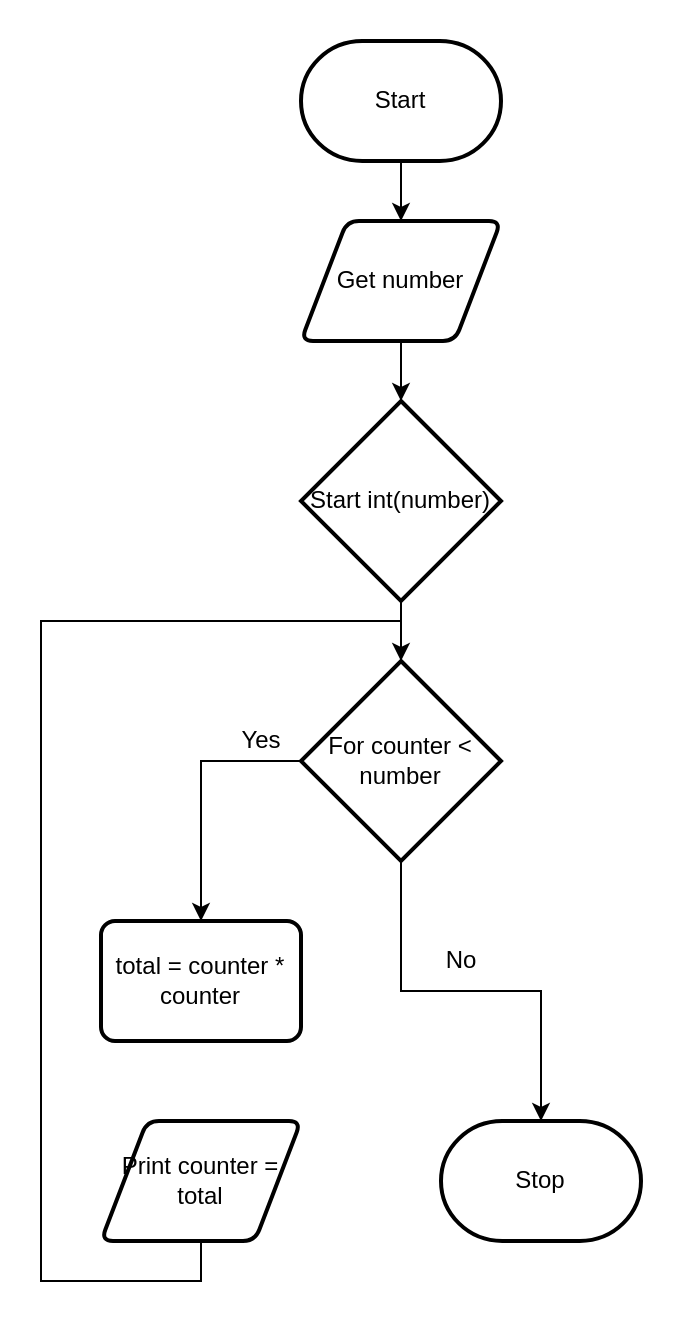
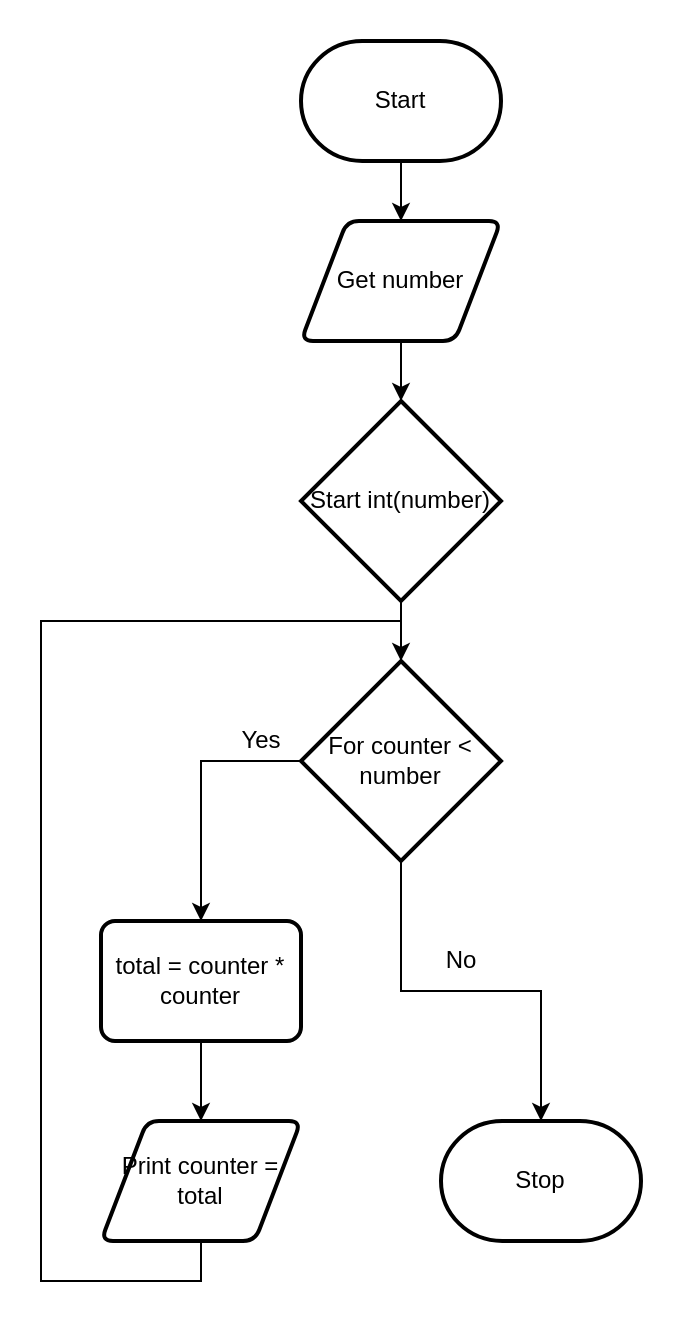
edge "total = counter * counter" -> "Print counter = total": added
